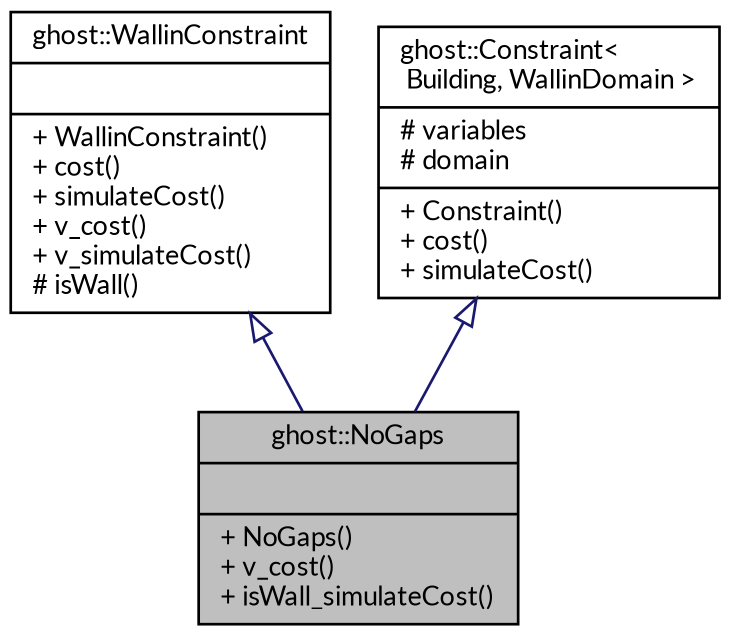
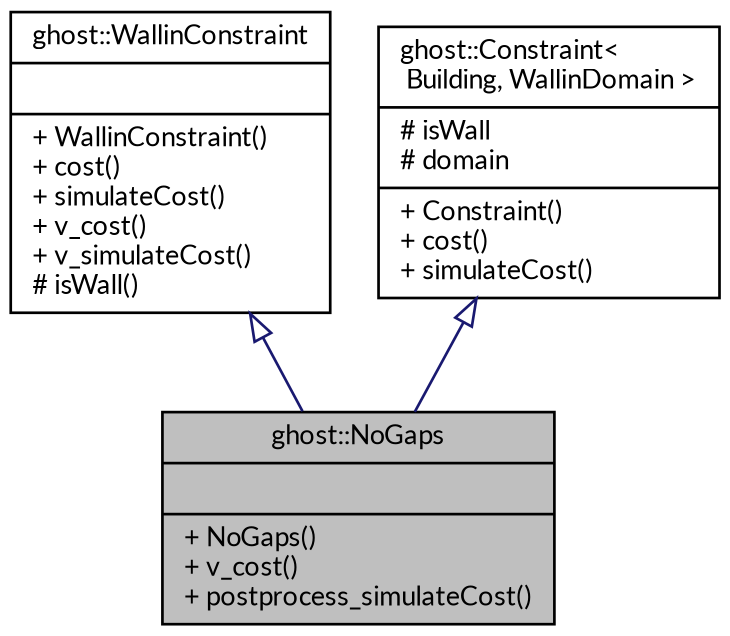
node "ghost::Constraint<": text "# variables" -> "# isWall"
node "ghost::NoGaps": text "+ isWall_simulateCost()" -> "+ postprocess_simulateCost()"
